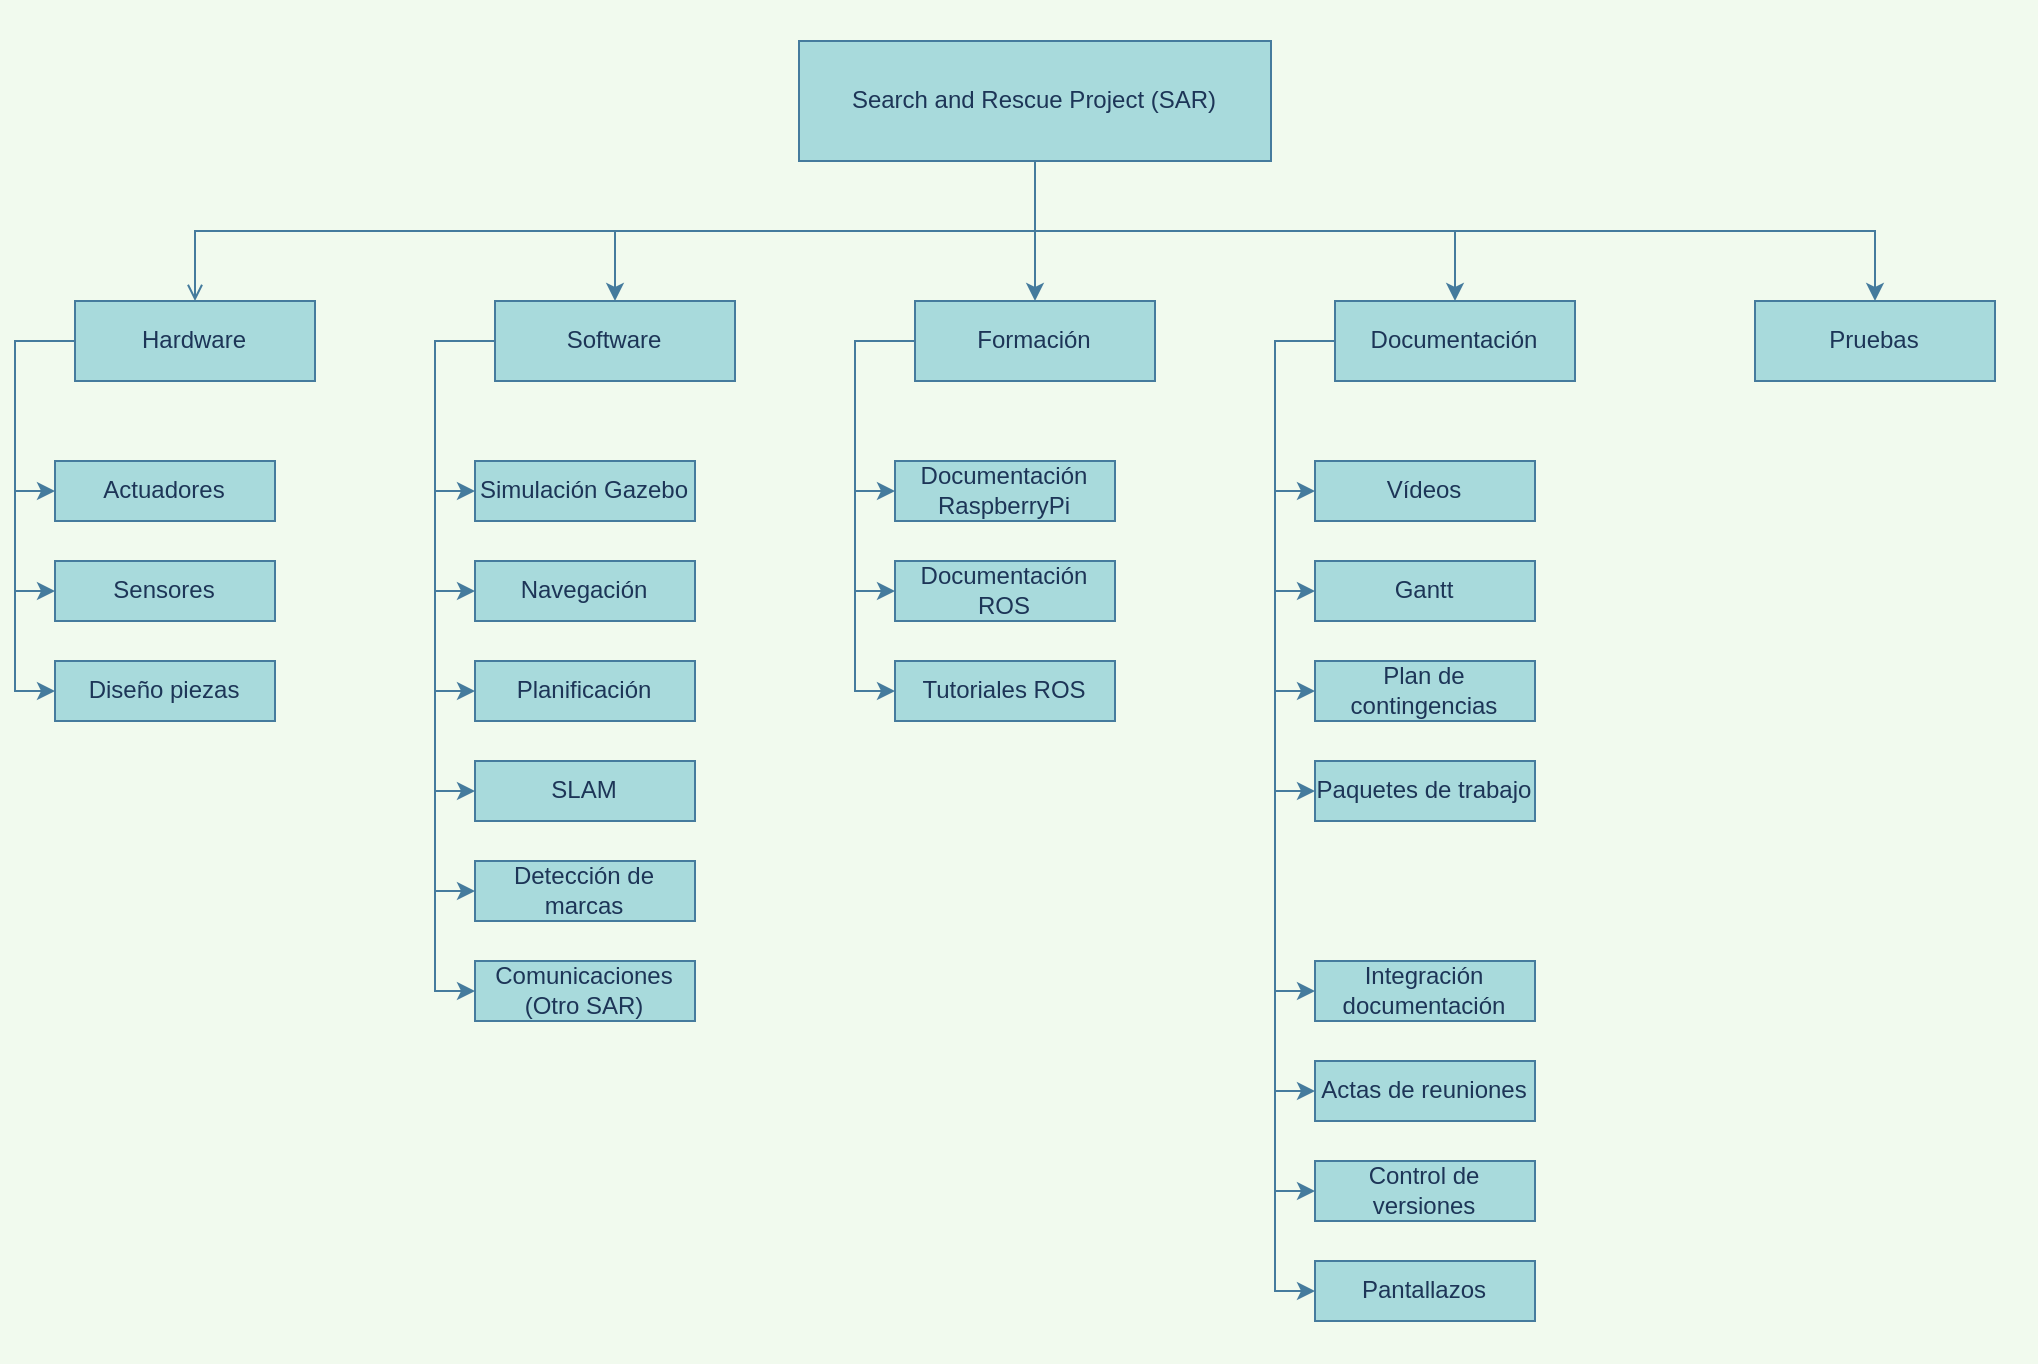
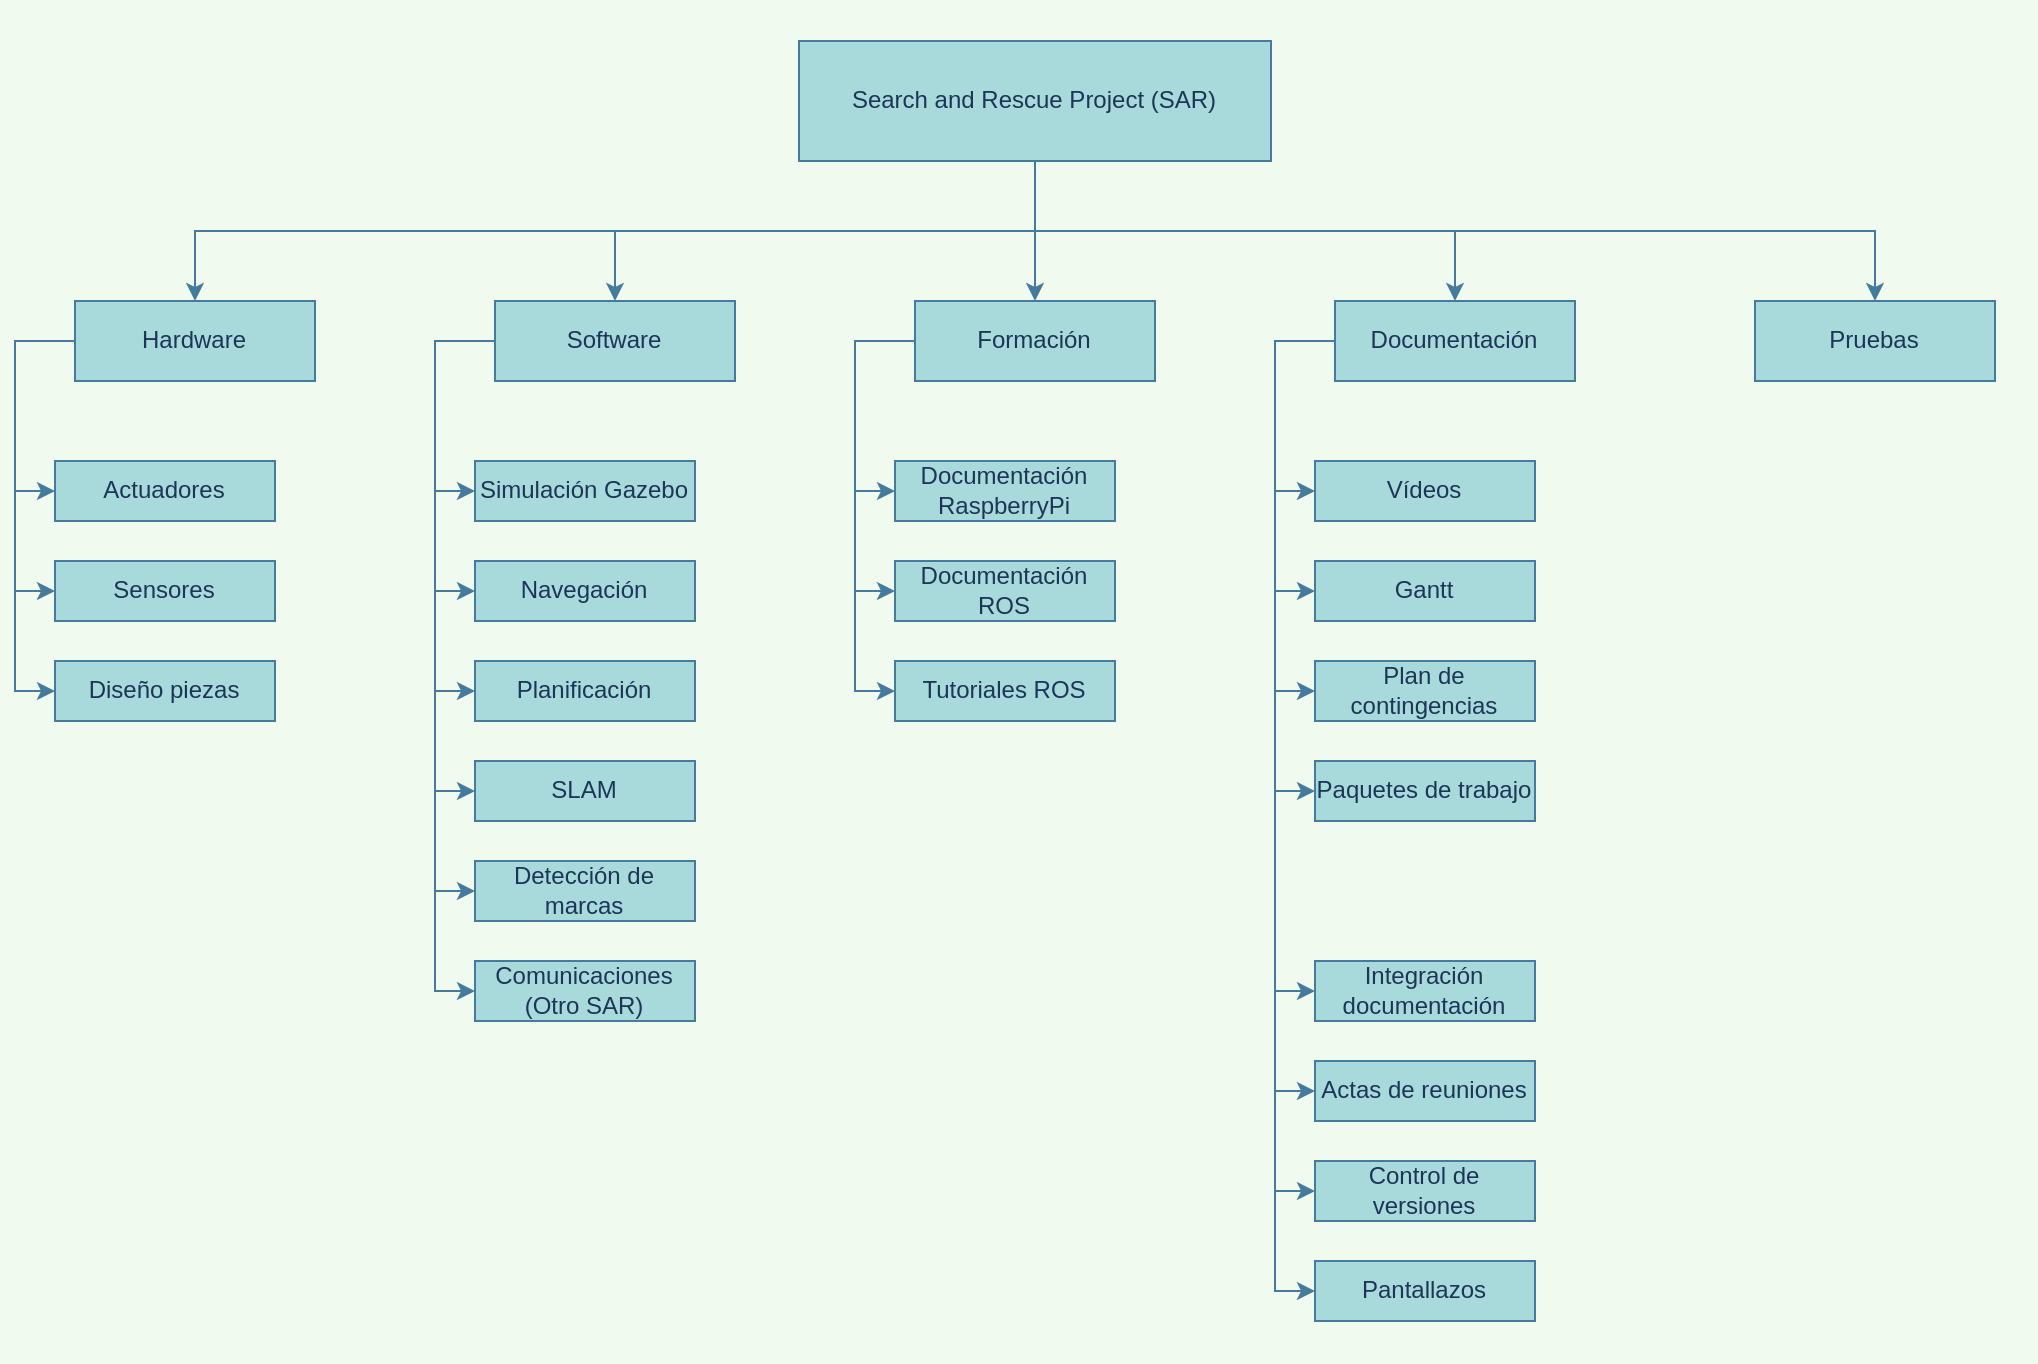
edge "Search and Rescue Project (SAR)" -> "Hardware": arrowhead open -> classic
